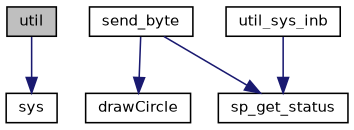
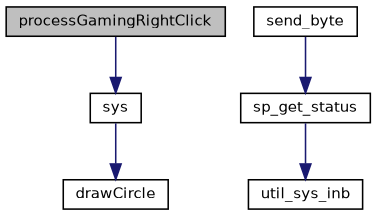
node "util": label "util" -> "processGamingRightClick"
edge "send_byte" -> "drawCircle": now "sys" -> "drawCircle"
edge "util_sys_inb" -> "sp_get_status": reversed
